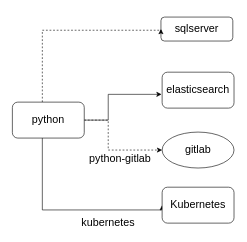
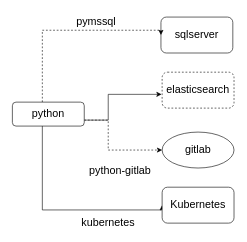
node "pymssql": added
node "sqlserver": size 72x24 -> 72x36
node "elasticsearch": style solid -> dashed
node "python": size 72x36 -> 72x24
node "python-gitlab": moved (120, 159) -> (120, 171)
